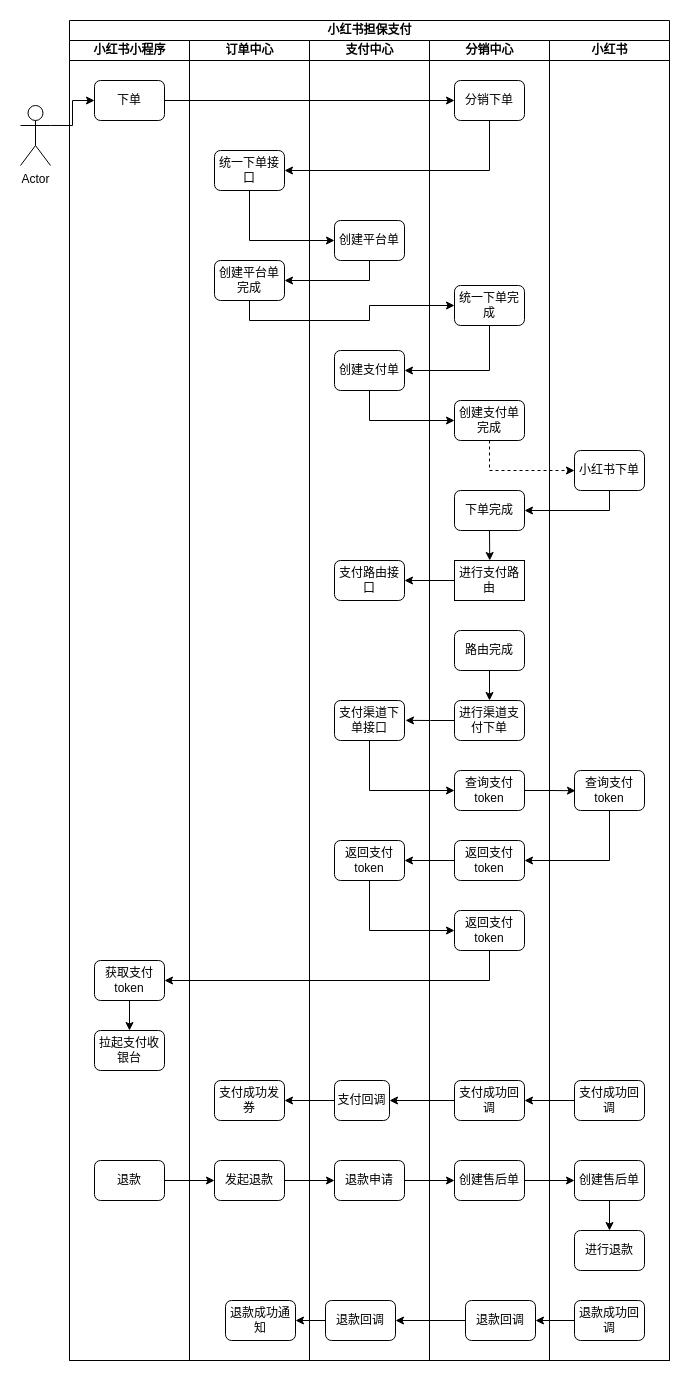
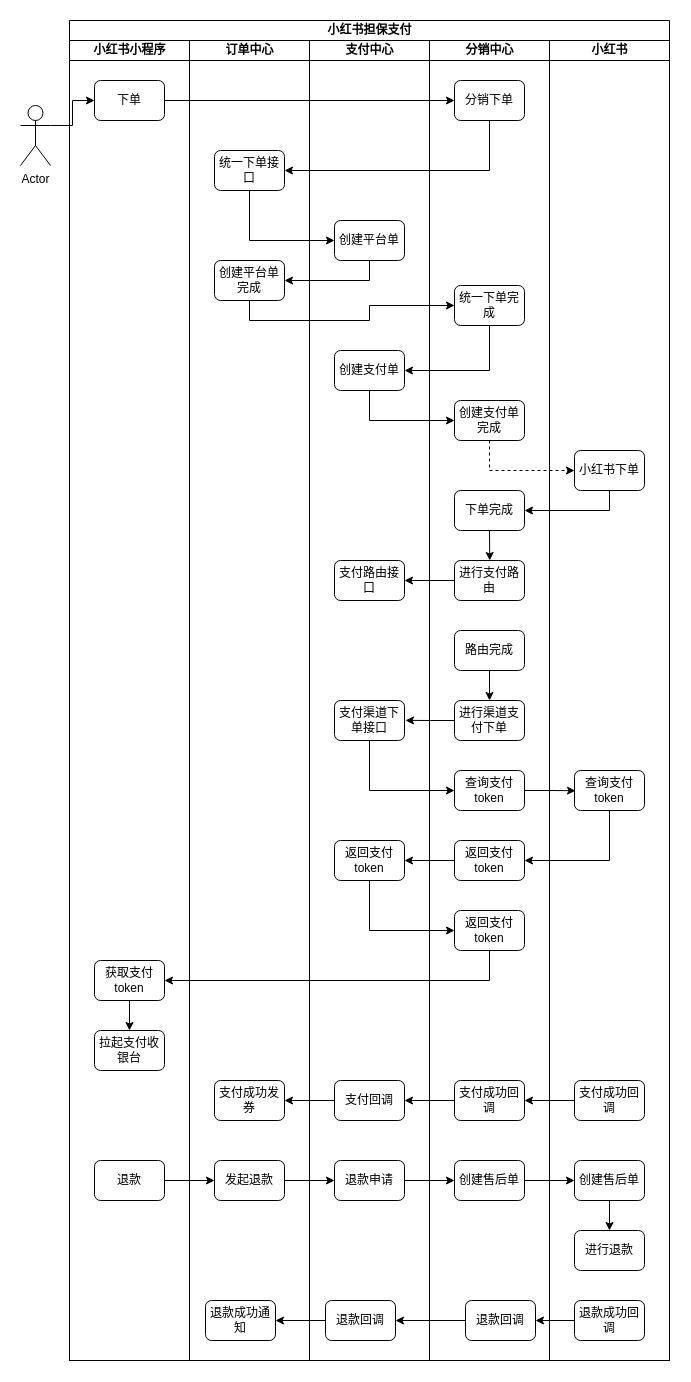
node "进行支付路由": shape rectangle -> rounded rectangle
node "支付回调": size 55x40 -> 70x40
node "退款成功通知": moved (261, 1321) -> (241, 1321)
